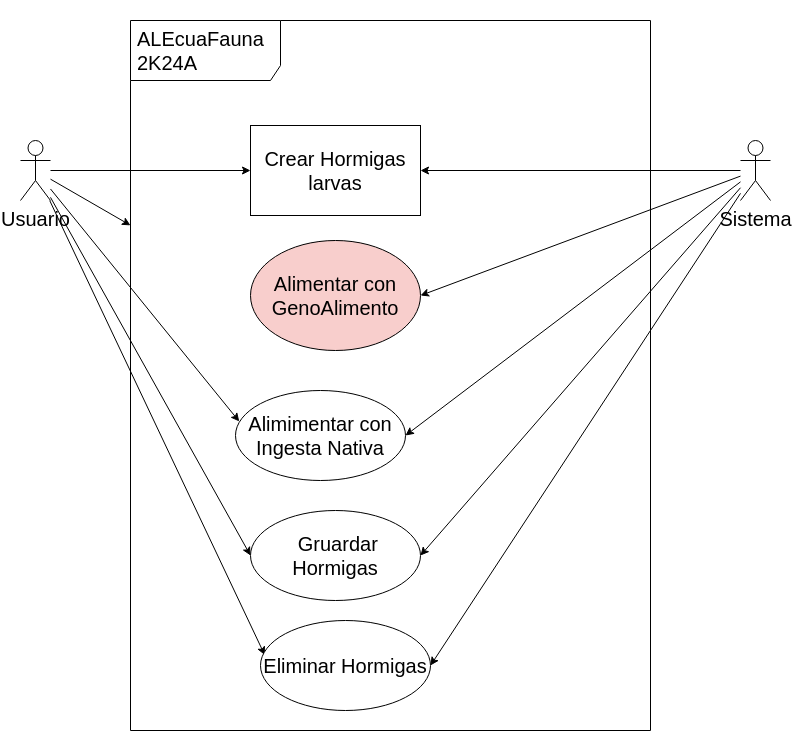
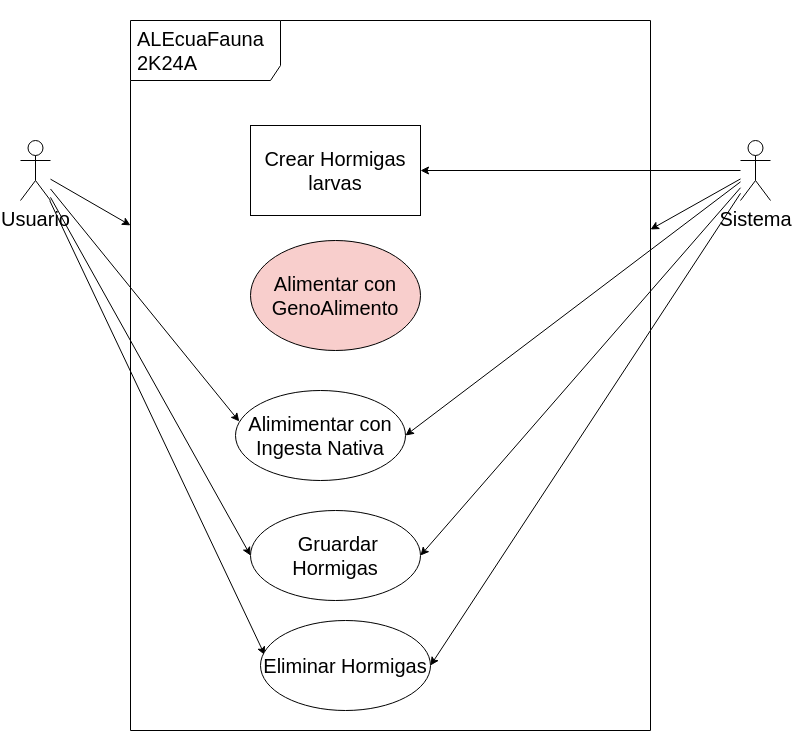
edge "Usuario" -> "Crear Hormigas larvas": removed
edge "Sistema" -> "Alimentar con GenoAlimento": now "Sistema" -> "ALEcuaFauna 2K24A"
